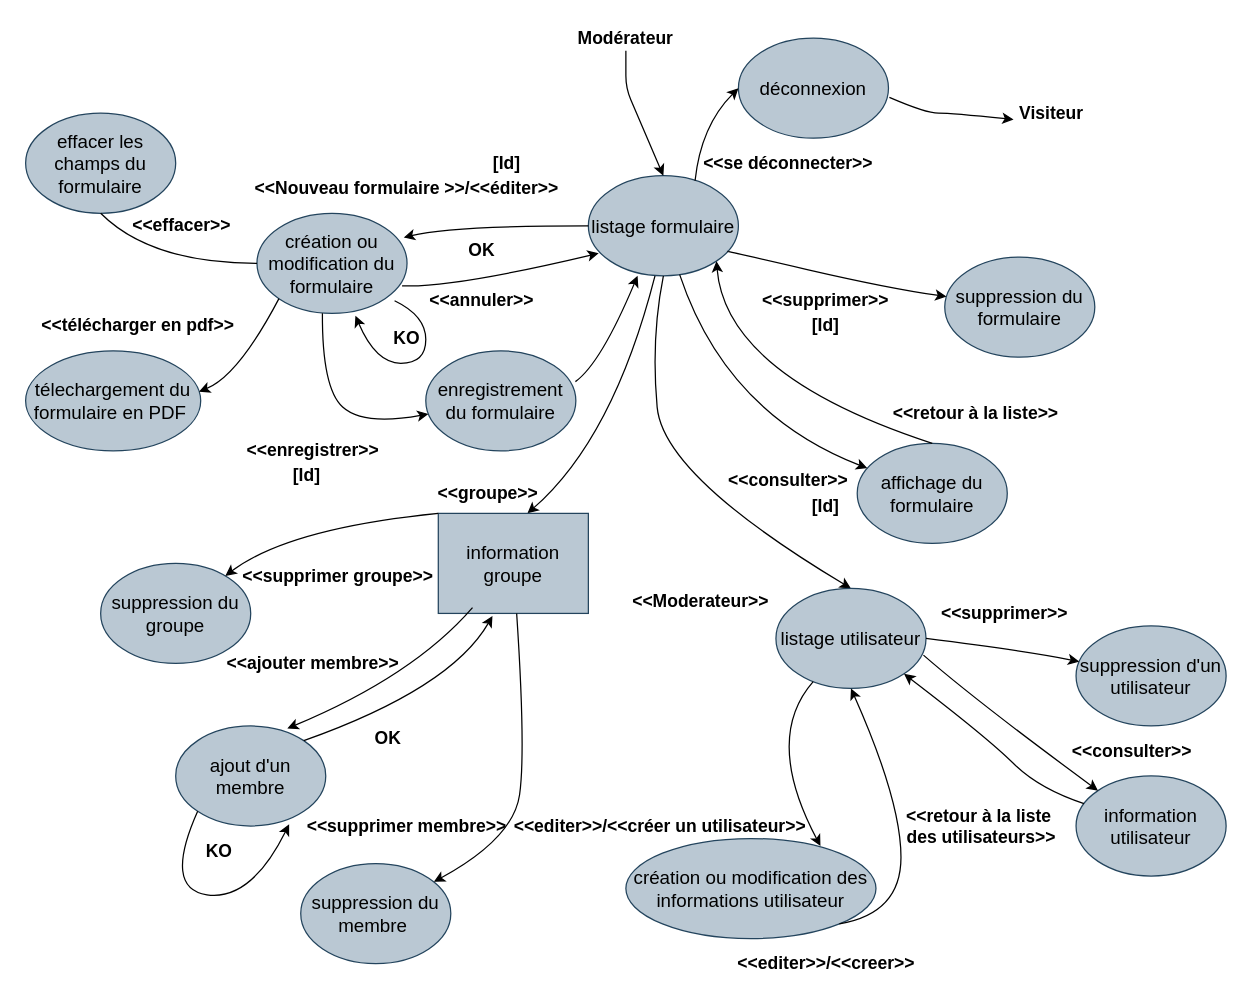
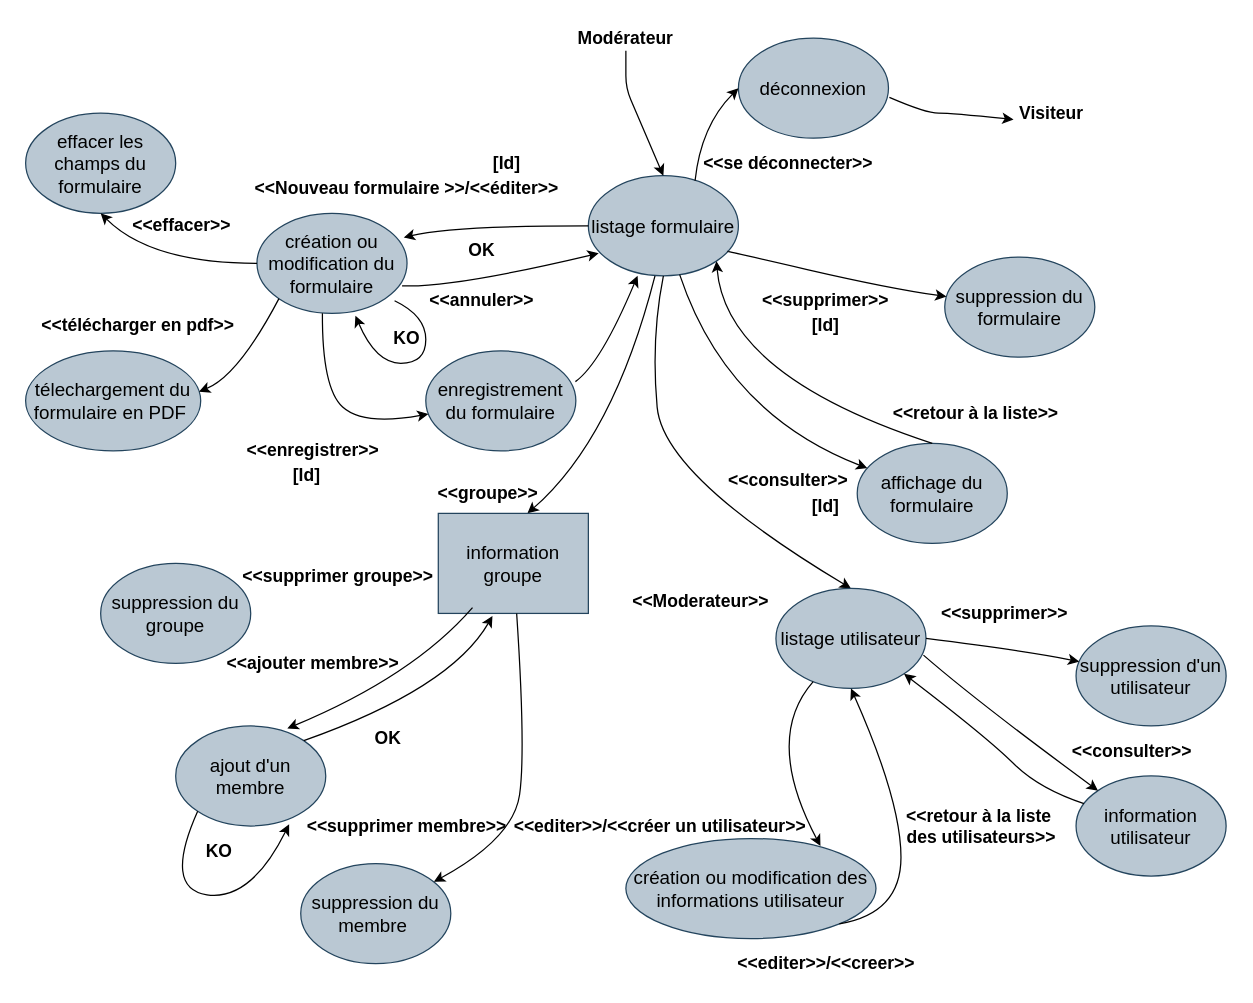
edge "effacer les champs du formulaire" -- "création ou modification du formulaire": arrowhead none -> classic
edge "information groupe" -> "suppression du groupe": removed
